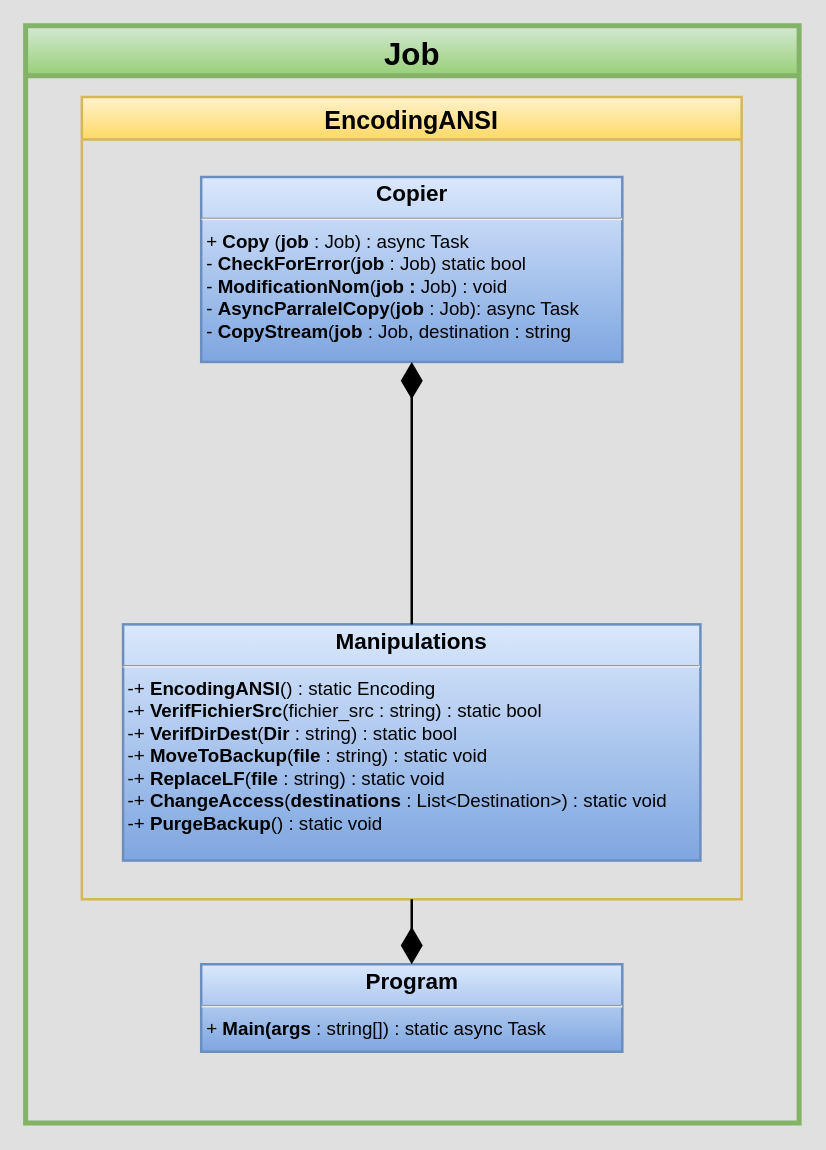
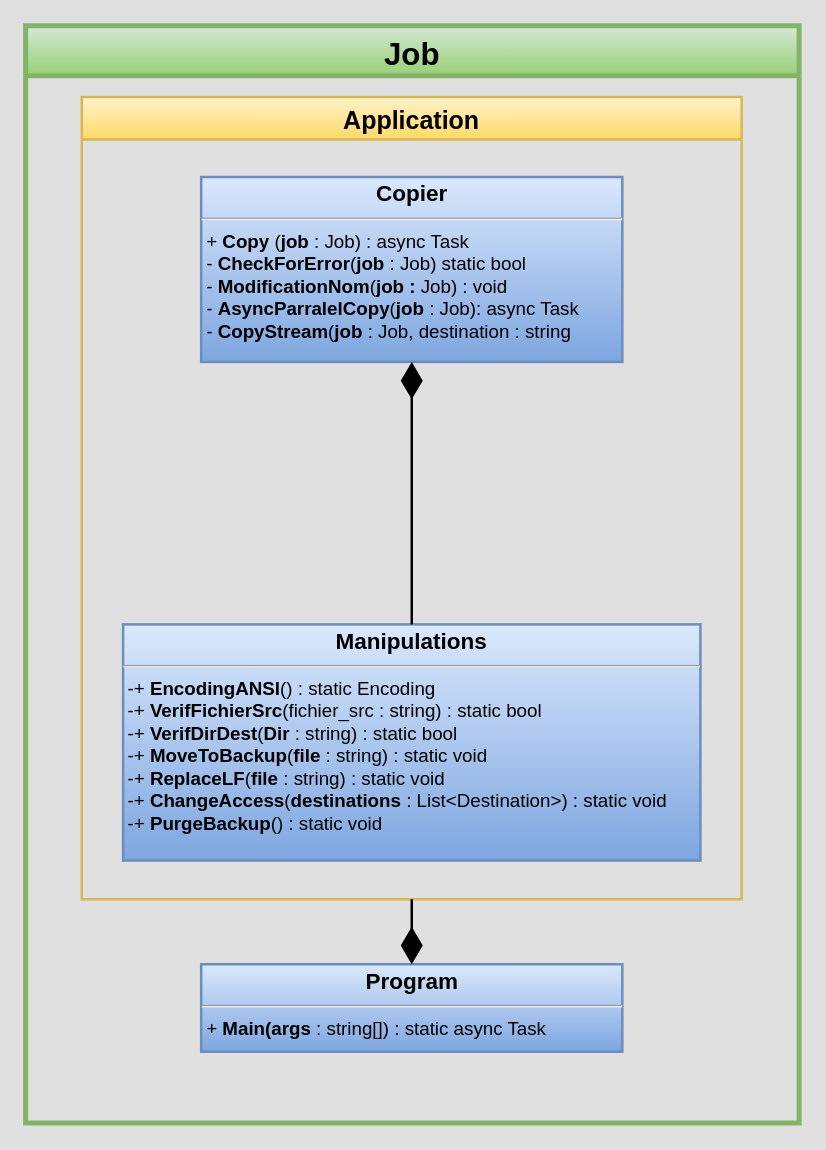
node "EncodingANSI": label "EncodingANSI" -> "Application"
